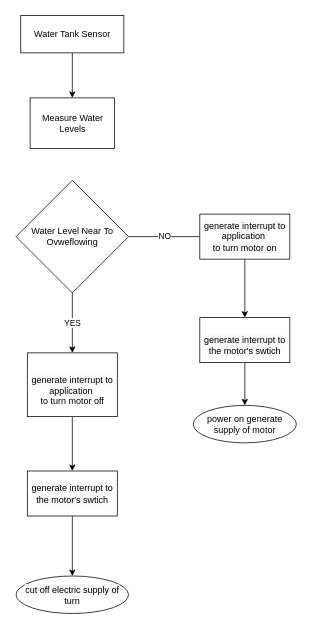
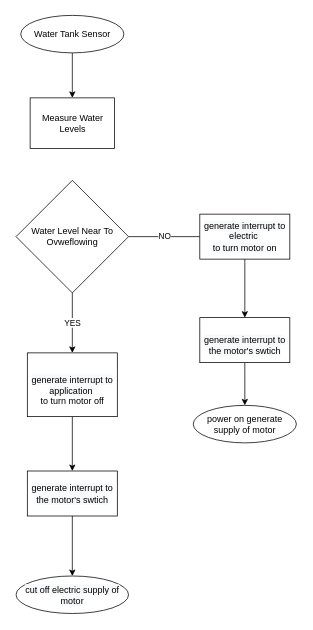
node "Water Tank Sensor": shape rectangle -> ellipse
node "generate interrupt to application to turn motor on": label "generate interrupt to application to turn motor on" -> "generate interrupt to electric to turn motor on"
node "cut off electric supply of turn": label "cut off electric supply of turn" -> "cut off electric supply of motor"
